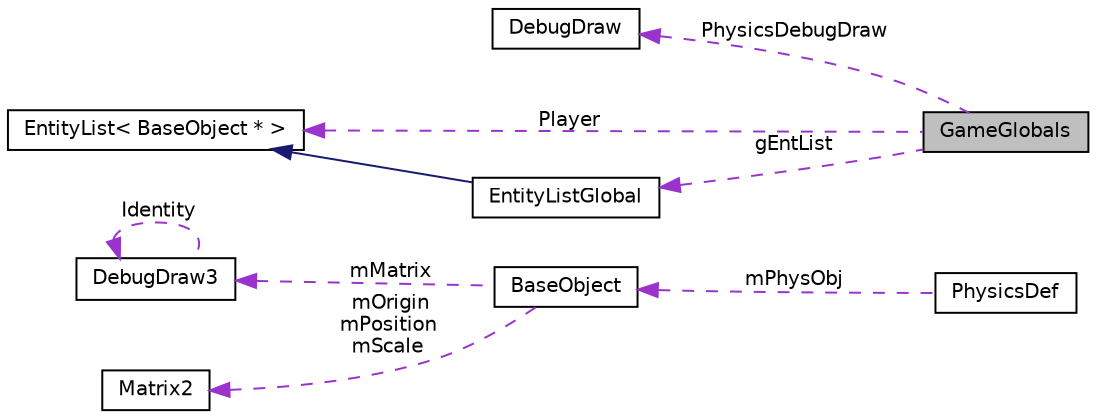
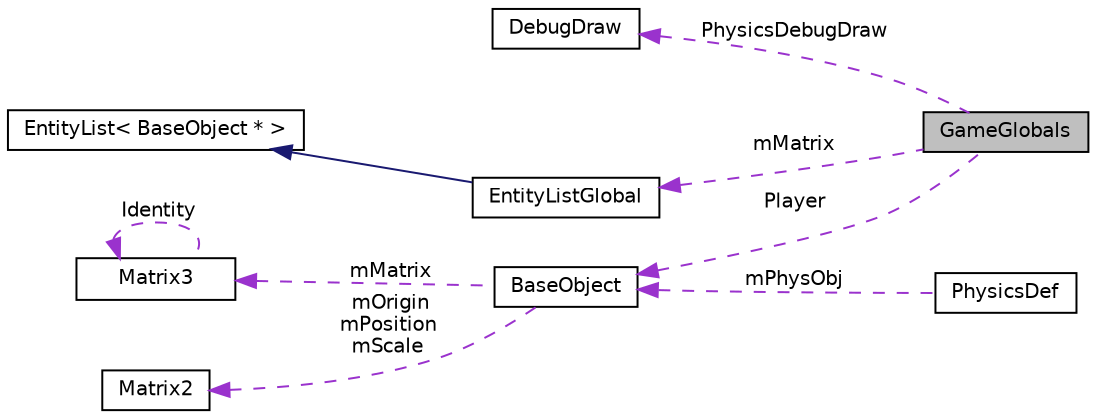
edge "GameGlobals" -> "EntityList< BaseObject * >": now "GameGlobals" -> "BaseObject"
edge "GameGlobals" -> "EntityListGlobal": label " gEntList" -> " mMatrix"
node "DebugDraw3": label "DebugDraw3" -> "Matrix3"
